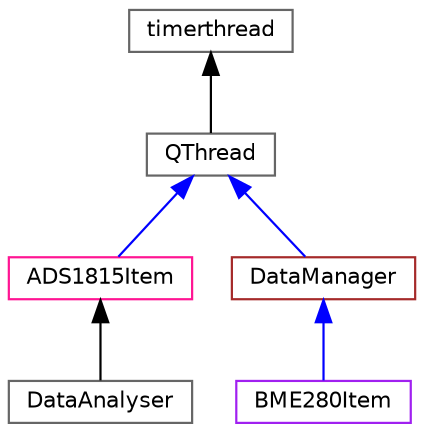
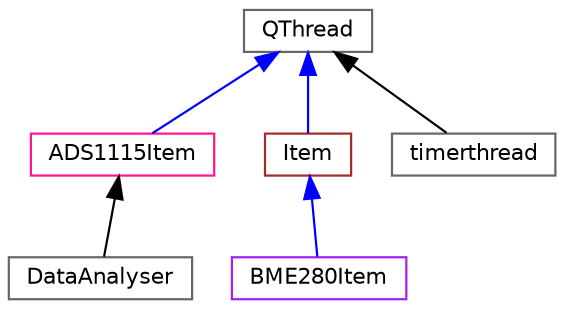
edge "QThread" -> "timerthread": reversed
node "ADS1815Item": label "ADS1815Item" -> "ADS1115Item"
node "DataManager": label "DataManager" -> "Item"
